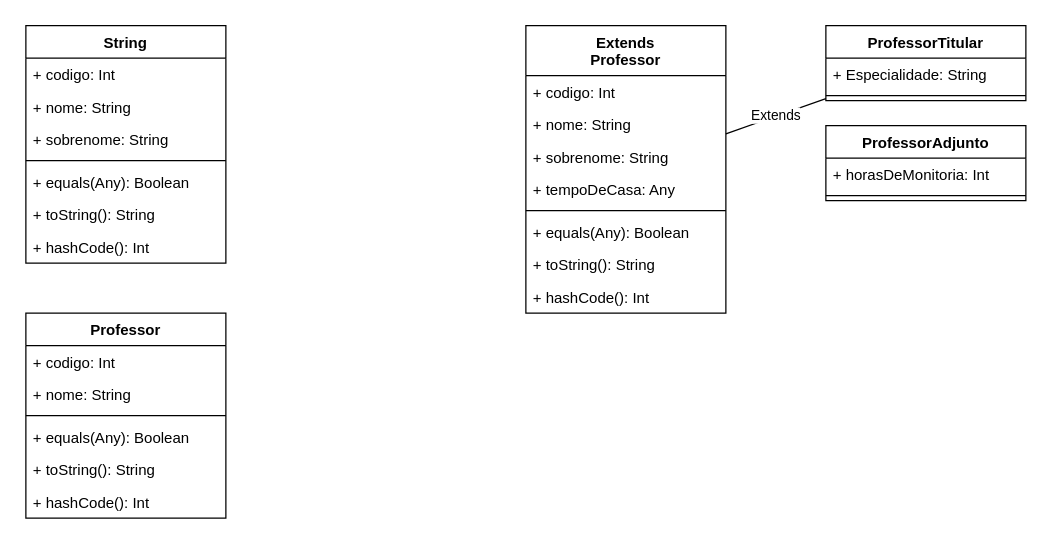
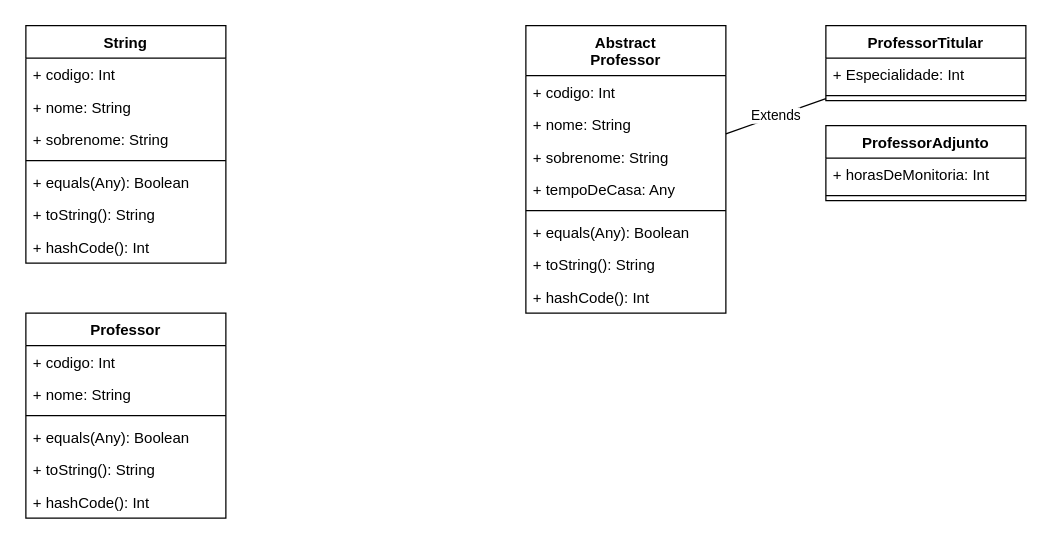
node "Extends Professor": label "Extends Professor" -> "Abstract Professor"
node "+ Especialidade: String": label "+ Especialidade: String" -> "+ Especialidade: Int"
